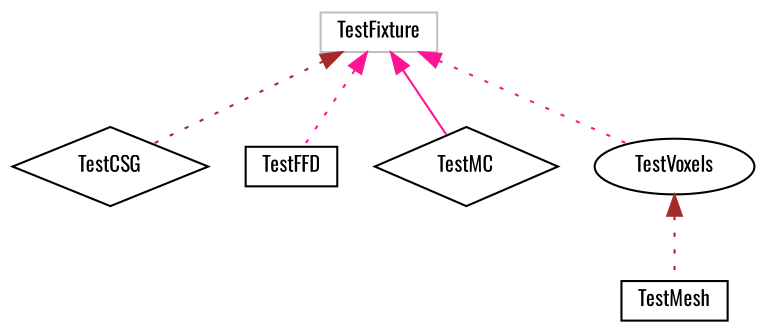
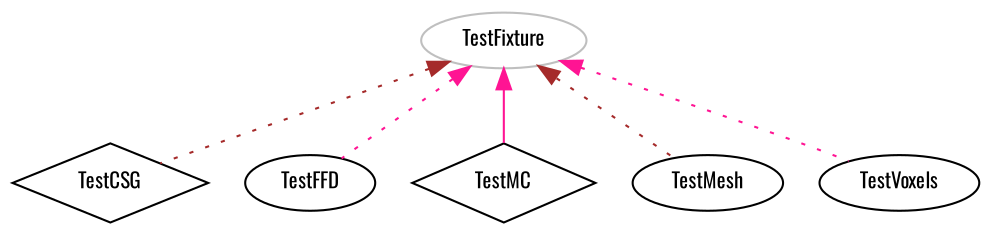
node "TestFixture": shape box -> ellipse
node "TestFFD": shape box -> ellipse
edge "TestMesh" -> "TestVoxels": now "TestMesh" -> "TestFixture"
node "TestMesh": shape box -> ellipse
